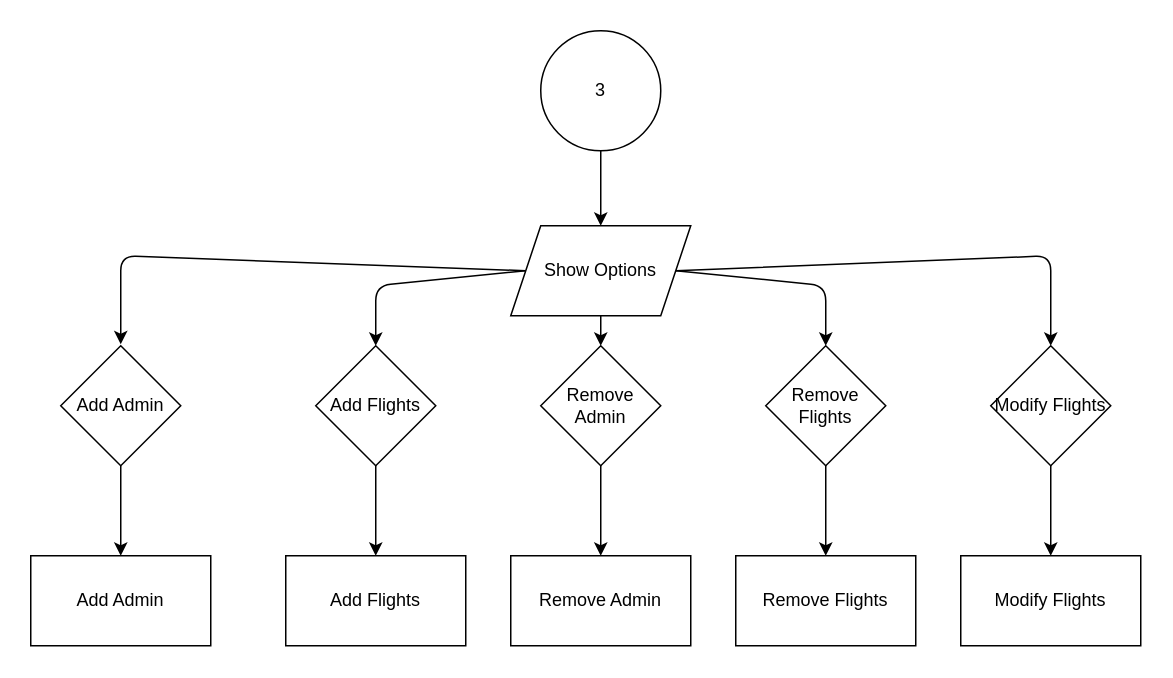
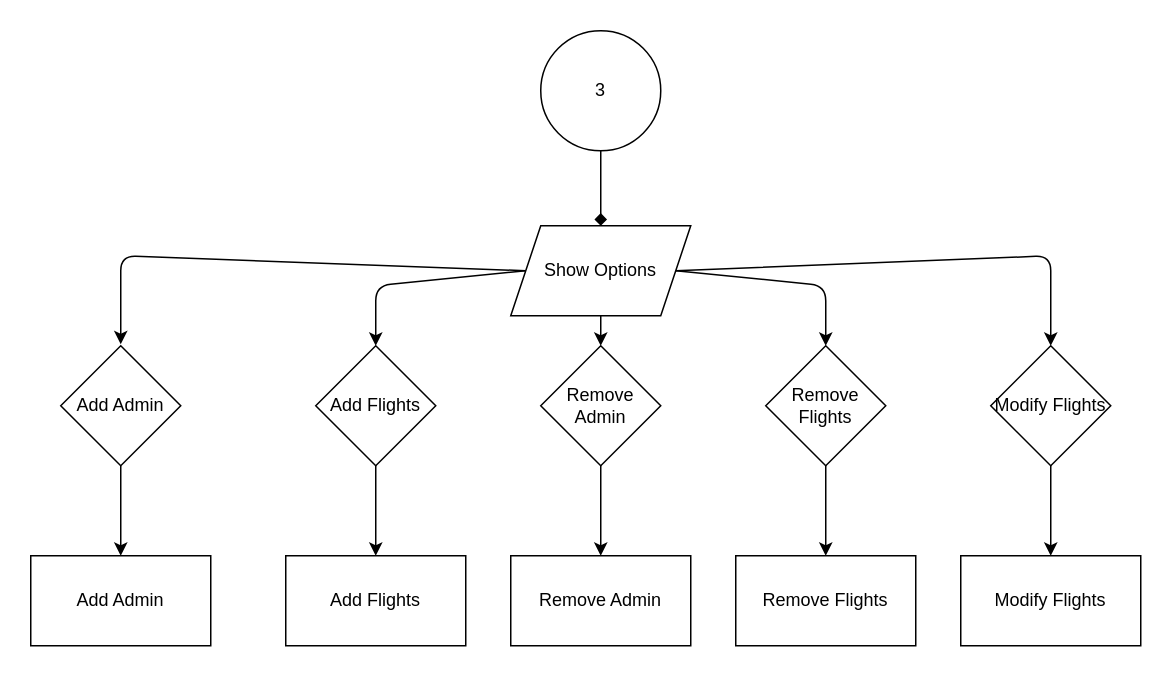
edge "3" -> "Show Options": arrowhead classic -> diamond
